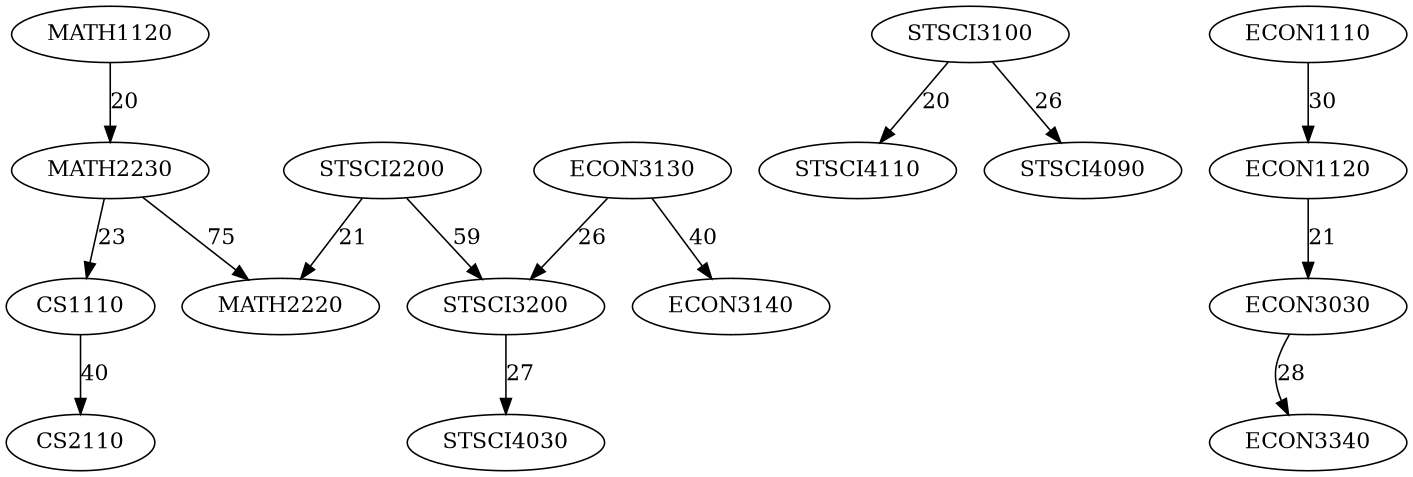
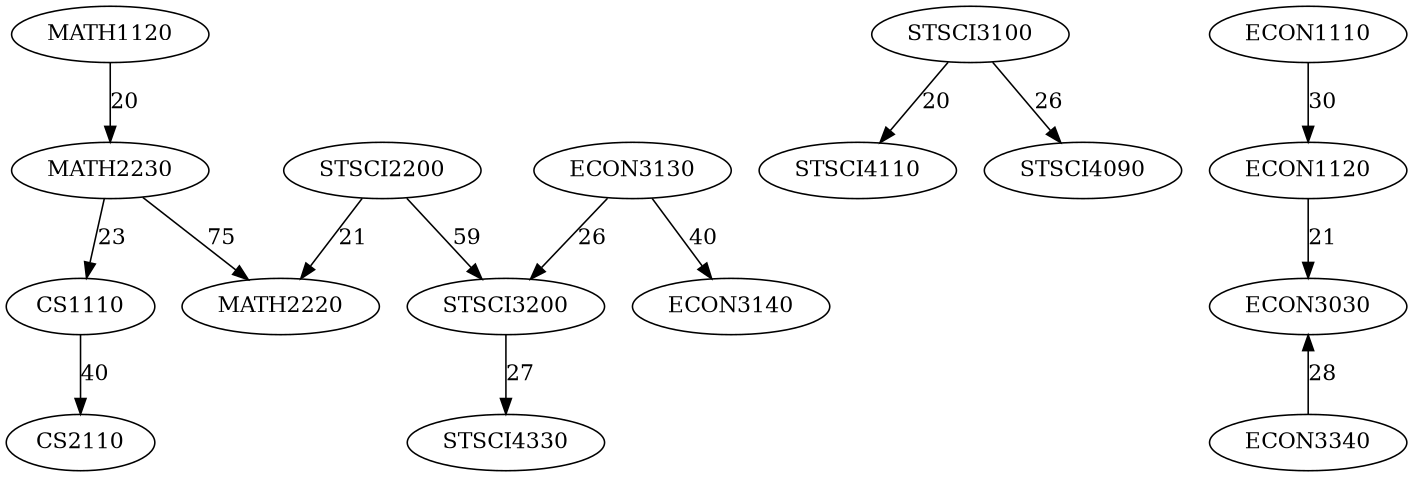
edge "ECON3030" -> "ECON3340": reversed
node "STSCI4030": label "STSCI4030" -> "STSCI4330"
